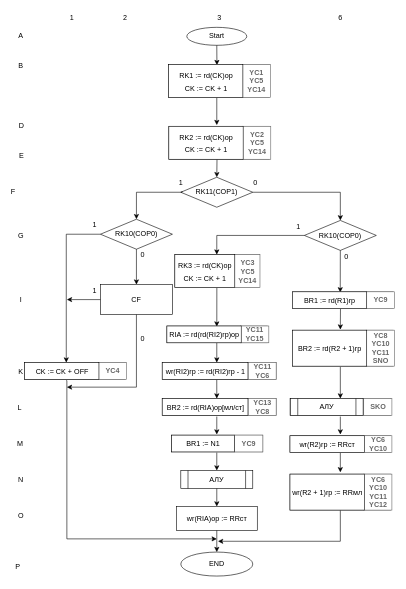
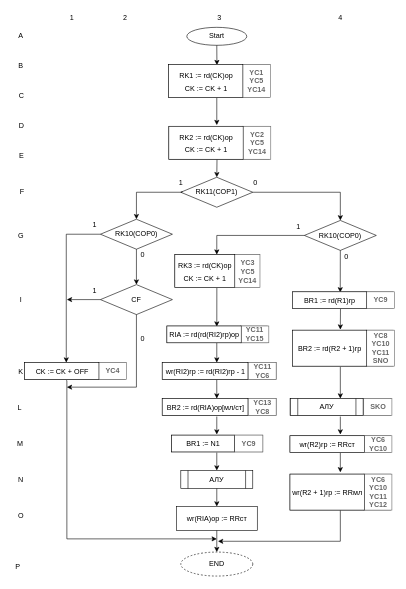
node "6": label "6" -> "4"
node "C": added
node "F": moved (13, 192) -> (22, 192)
node "CF": shape rectangle -> diamond
node "END": style solid -> dashed
